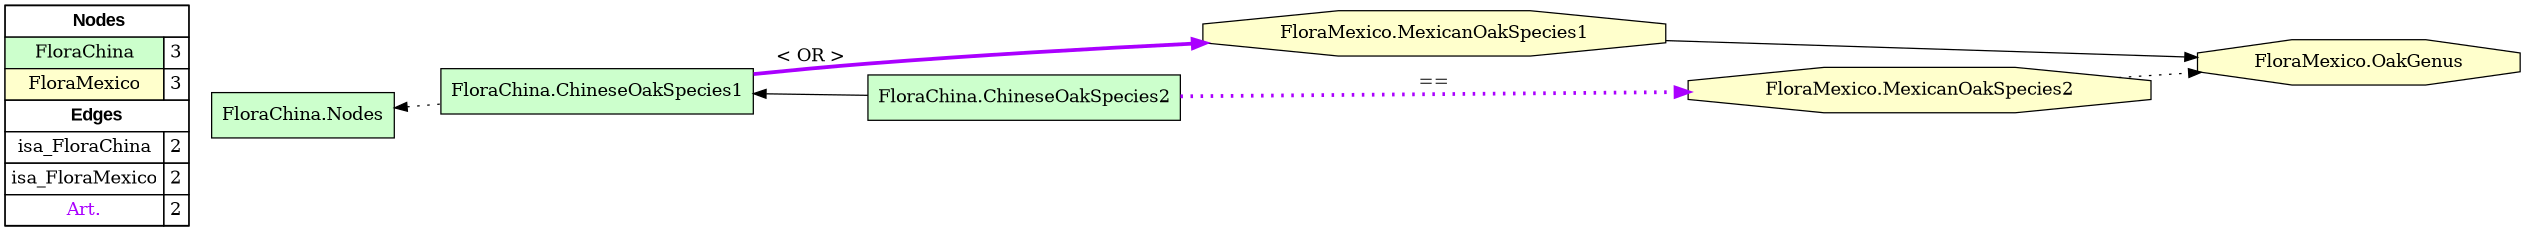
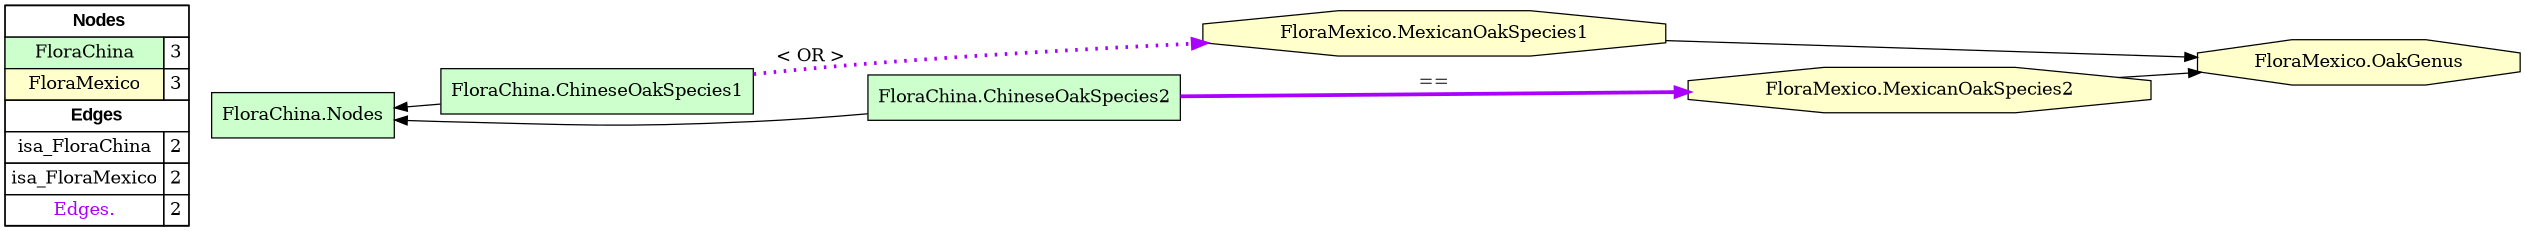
edge "FloraChina.ChineseOakSpecies1" -> "FloraMexico.MexicanOakSpecies1": style solid -> dotted
edge "FloraMexico.MexicanOakSpecies2" -> "FloraMexico.OakGenus": style dotted -> solid
edge "FloraChina.ChineseOakSpecies2" -> "FloraMexico.MexicanOakSpecies2": style dotted -> solid
edge "FloraChina.ChineseOakSpecies2" -> "FloraChina.ChineseOakSpecies1": now "FloraChina.ChineseOakSpecies2" -> "FloraChina.Nodes"
edge "FloraChina.ChineseOakSpecies1" -> "FloraChina.Nodes": style dotted -> solid
node "Nodes": text "Art." -> "Edges."
